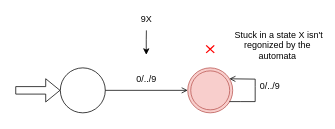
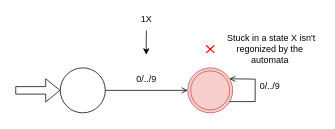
node "9X": label "9X" -> "1X"
node "Stuck in a state X isn't regonized by the automata": moved (278, 45) -> (270, 49)
